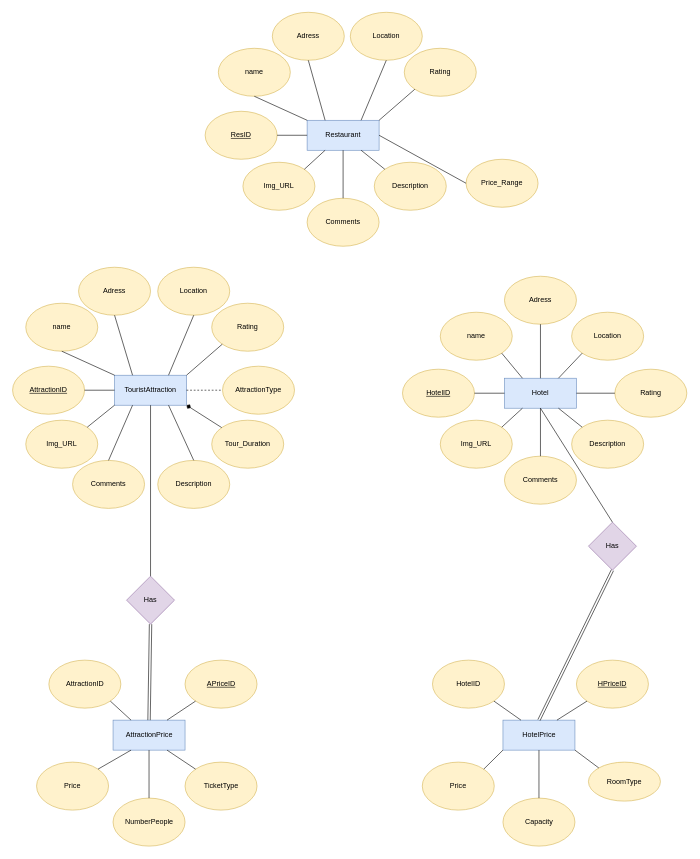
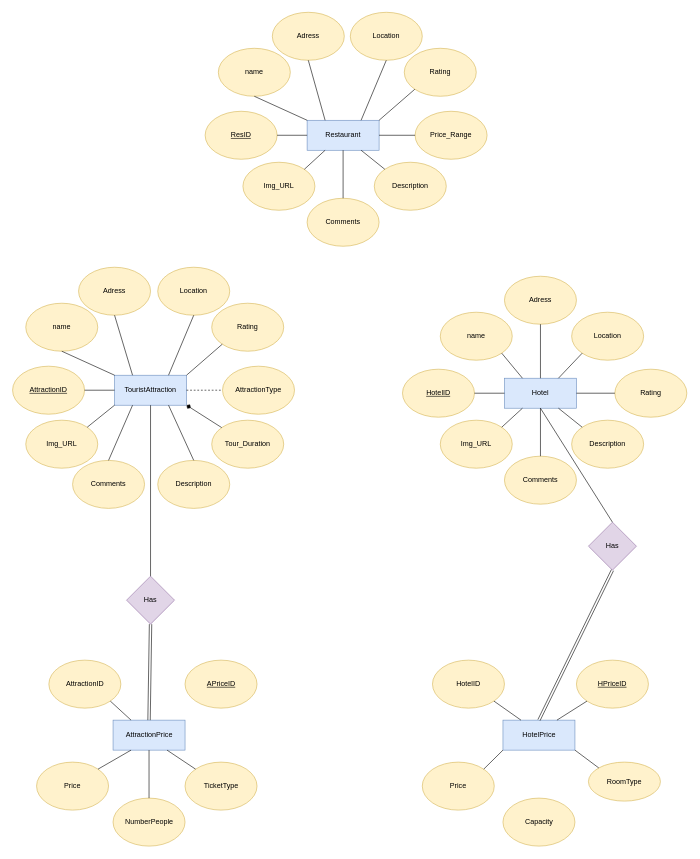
node "Price_Range": moved (502, 183) -> (451, 135)
edge "APriceID" -- "AttractionPrice": removed
edge "HotelPrice" -- "Capacity": removed
